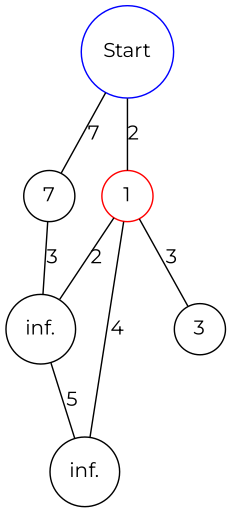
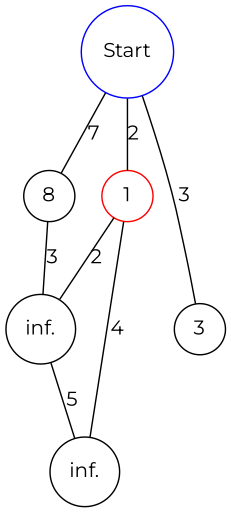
node "7": label "7" -> "8"
edge "1" -- "3": now "Start" -- "3"
